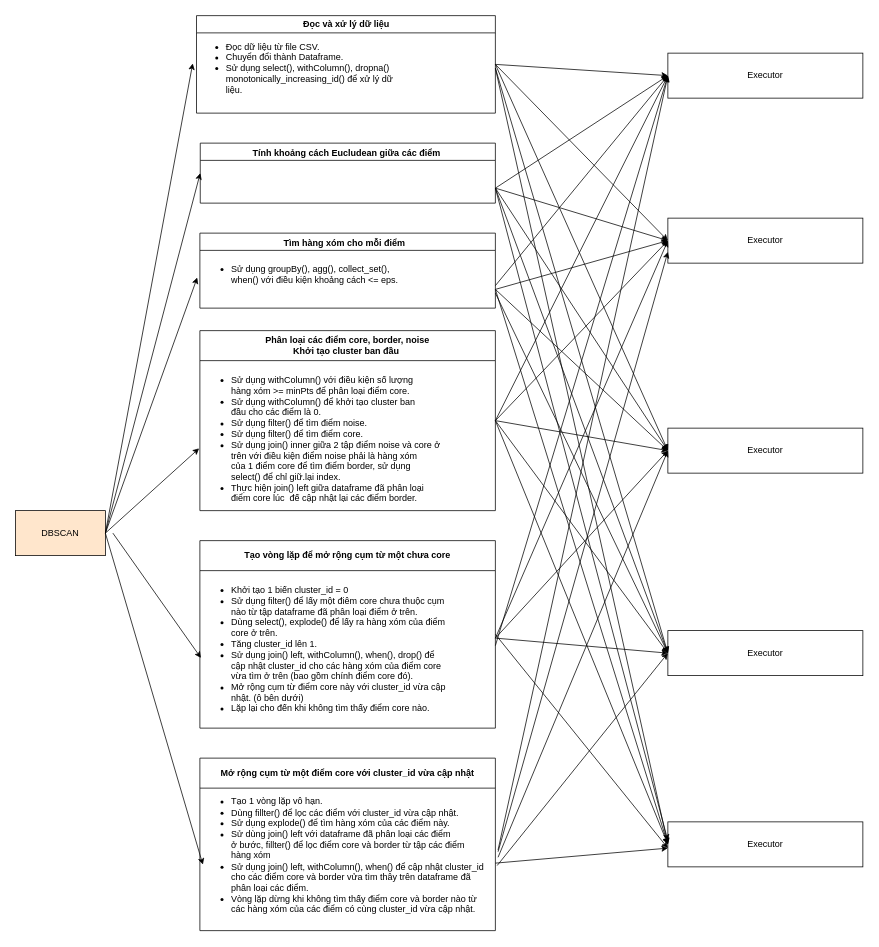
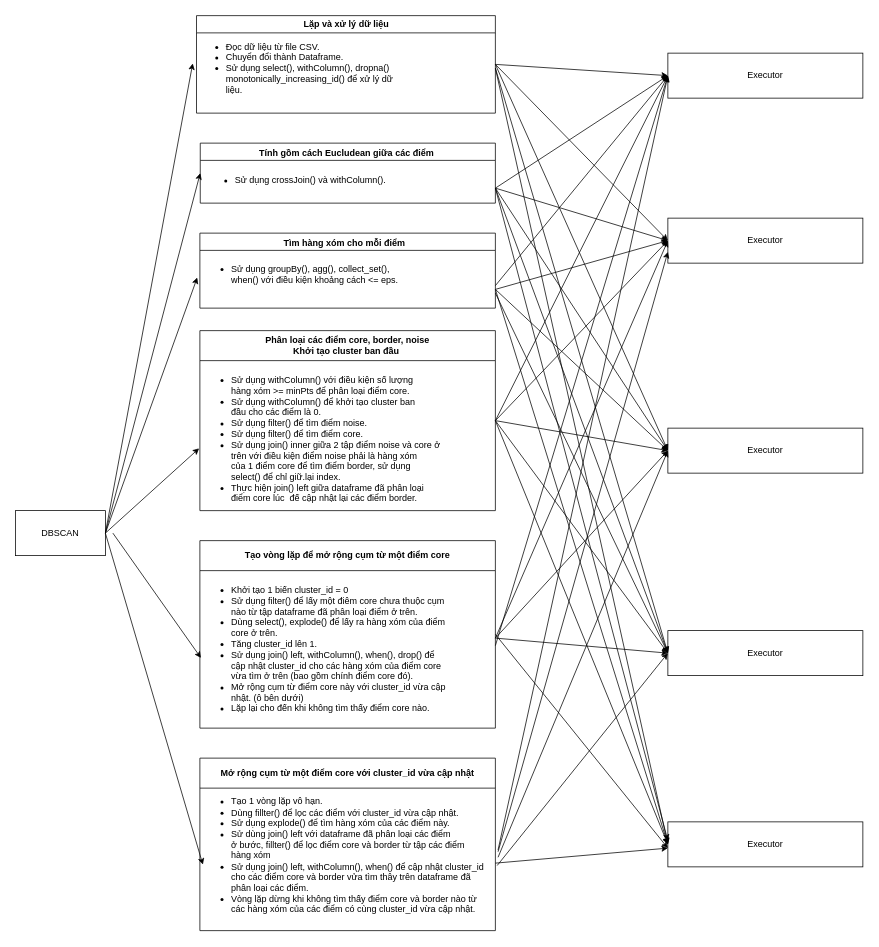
node "Đọc và xử lý dữ liệu": label "Đọc và xử lý dữ liệu" -> "Lặp và xử lý dữ liệu"
node "Tính khoảng cách Eucludean giữa các điểm": label "Tính khoảng cách Eucludean giữa các điểm" -> "Tính gồm cách Eucludean giữa các điểm"
node "Sử dụng crossJoin() và withColumn().": added
node "DBSCAN": fillcolor #ffe6cc -> #ffffff
node "Tạo vòng lặp để mở rộng cụm từ một chưa core": label "Tạo vòng lặp để mở rộng cụm từ một chưa core" -> "Tạo vòng lặp để mở rộng cụm từ một điểm core"
